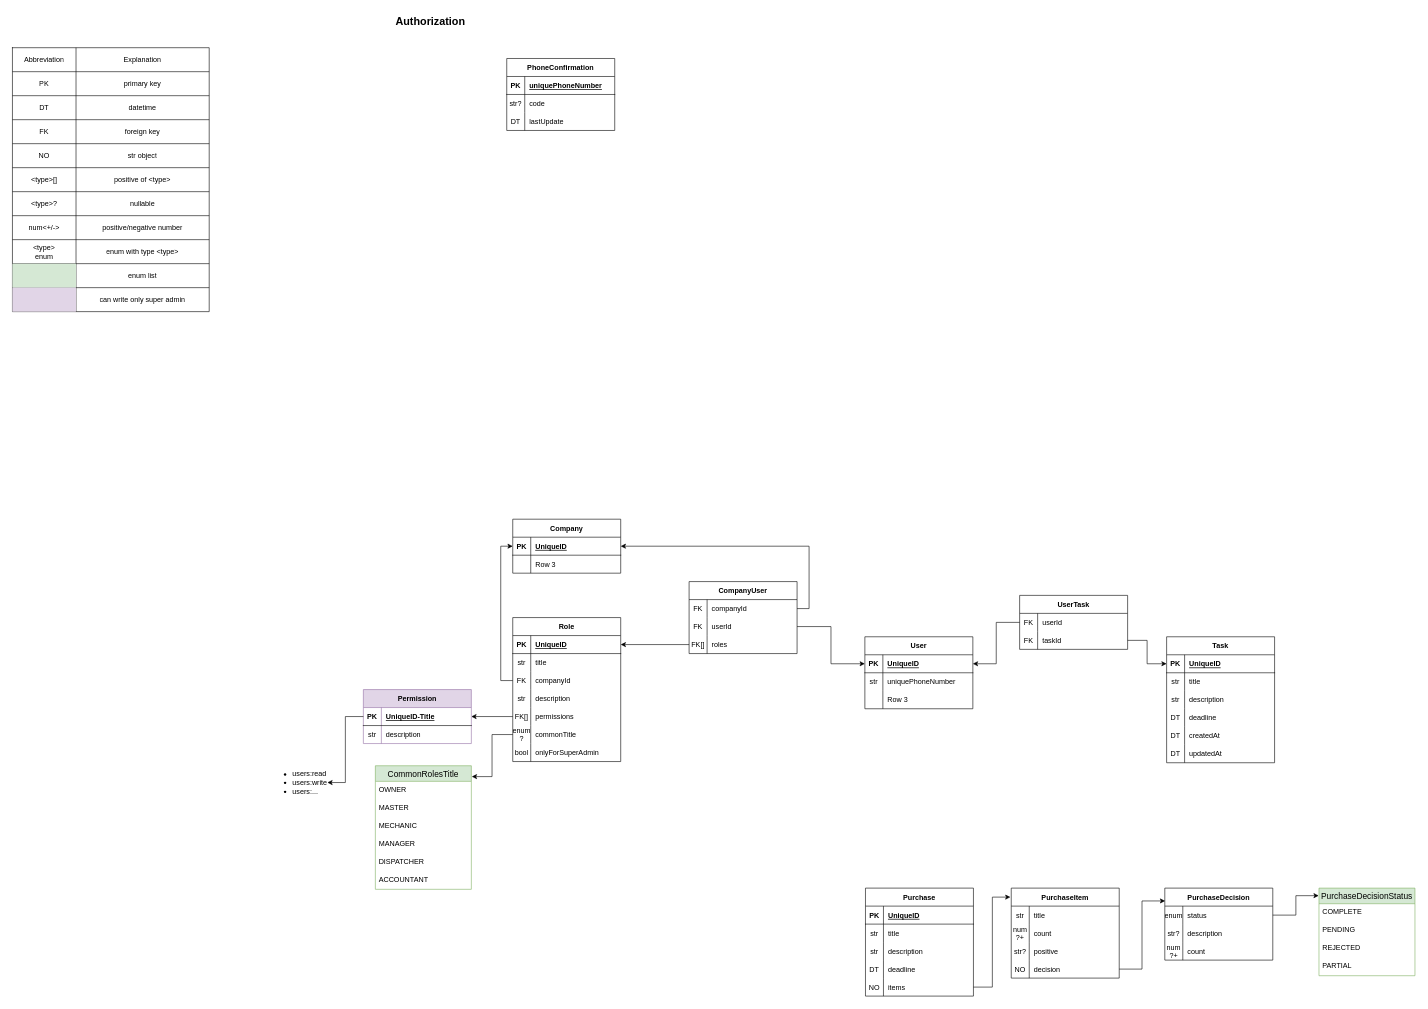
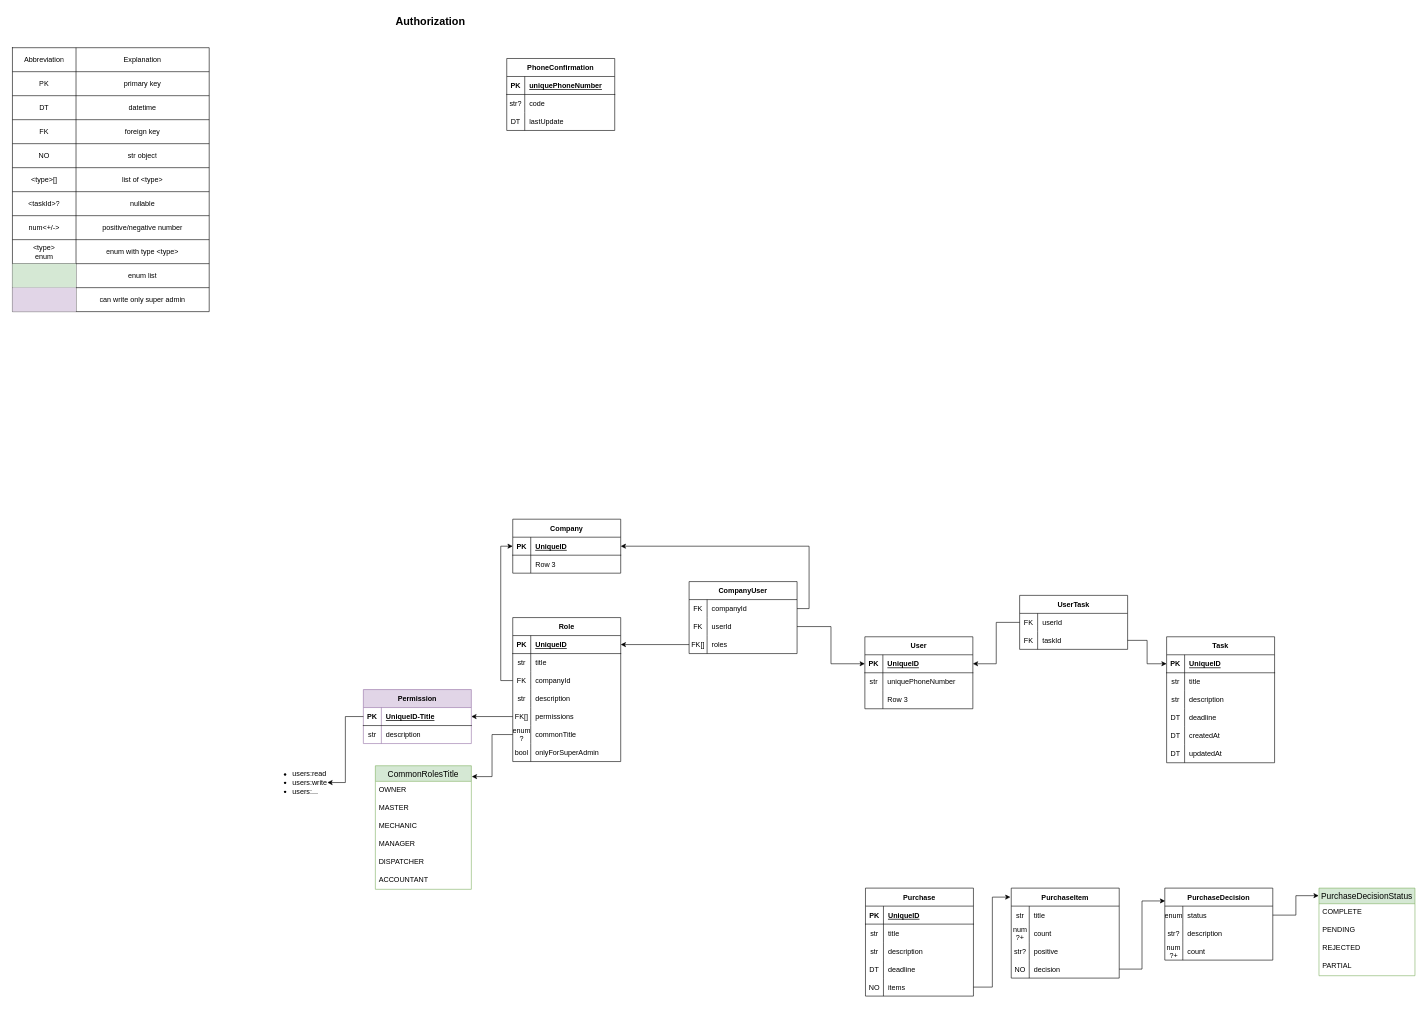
node "positive of <type>": label "positive of <type>" -> "list of <type>"
node "<type>?": label "<type>?" -> "<taskId>?"
